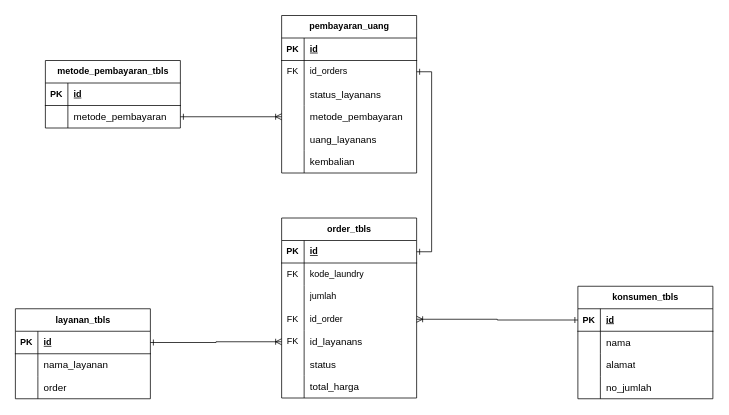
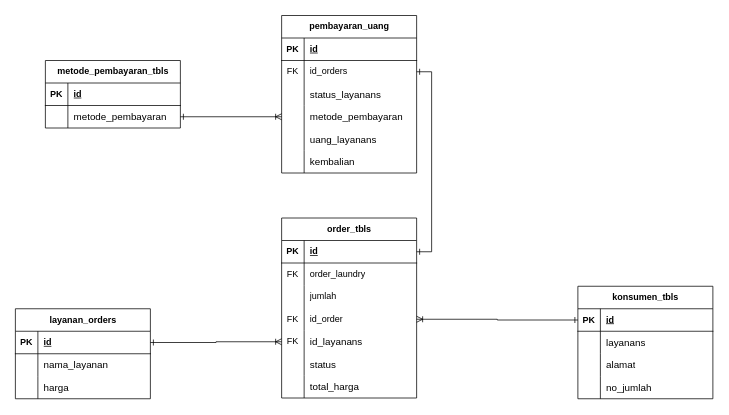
node "kode_laundry": label "kode_laundry" -> "order_laundry"
node "layanan_tbls": label "layanan_tbls" -> "layanan_orders"
node "nama": label "nama" -> "layanans"
node "order": label "order" -> "harga"
